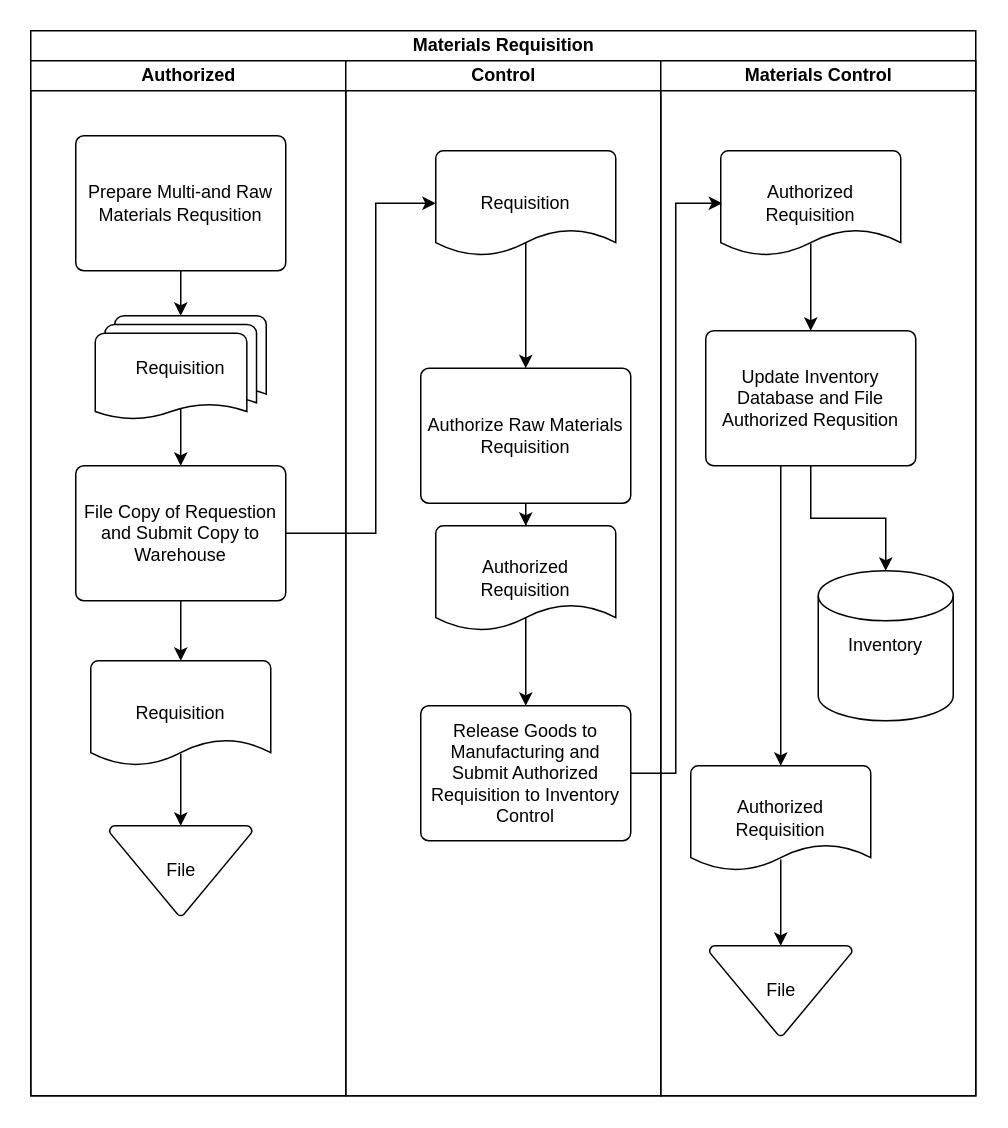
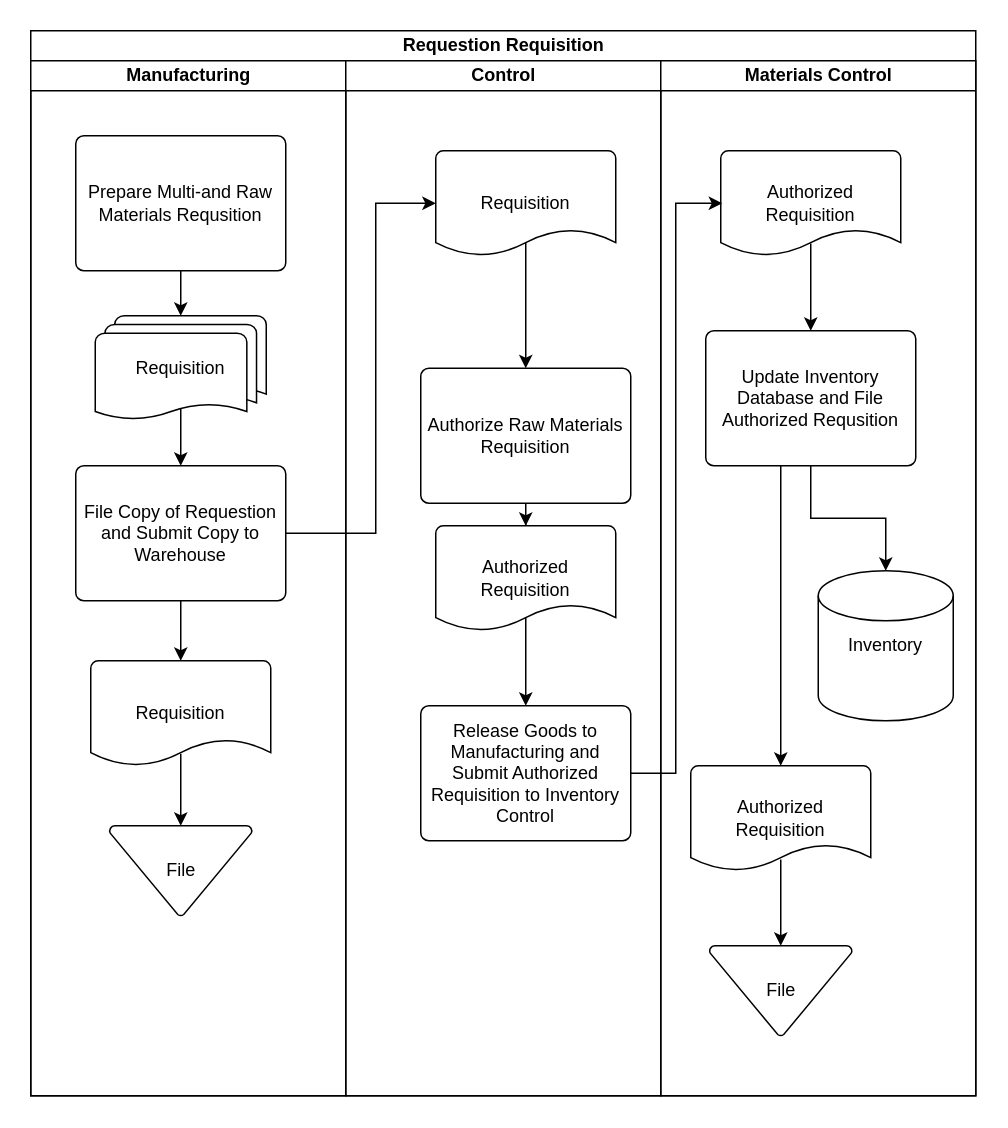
node "Materials Requisition": label "Materials Requisition" -> "Requestion Requisition"
node "Authorized": label "Authorized" -> "Manufacturing"
